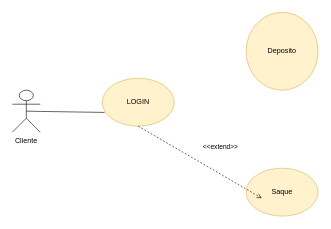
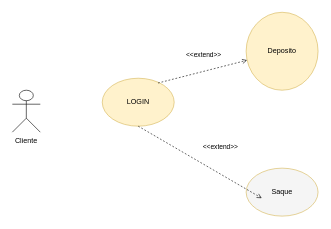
edge "LOGIN" -> "Deposito": added, label "<<extend>>"
edge "LOGIN" -- "Cliente": removed
node "Saque": fillcolor #fff2cc -> #f5f5f5
